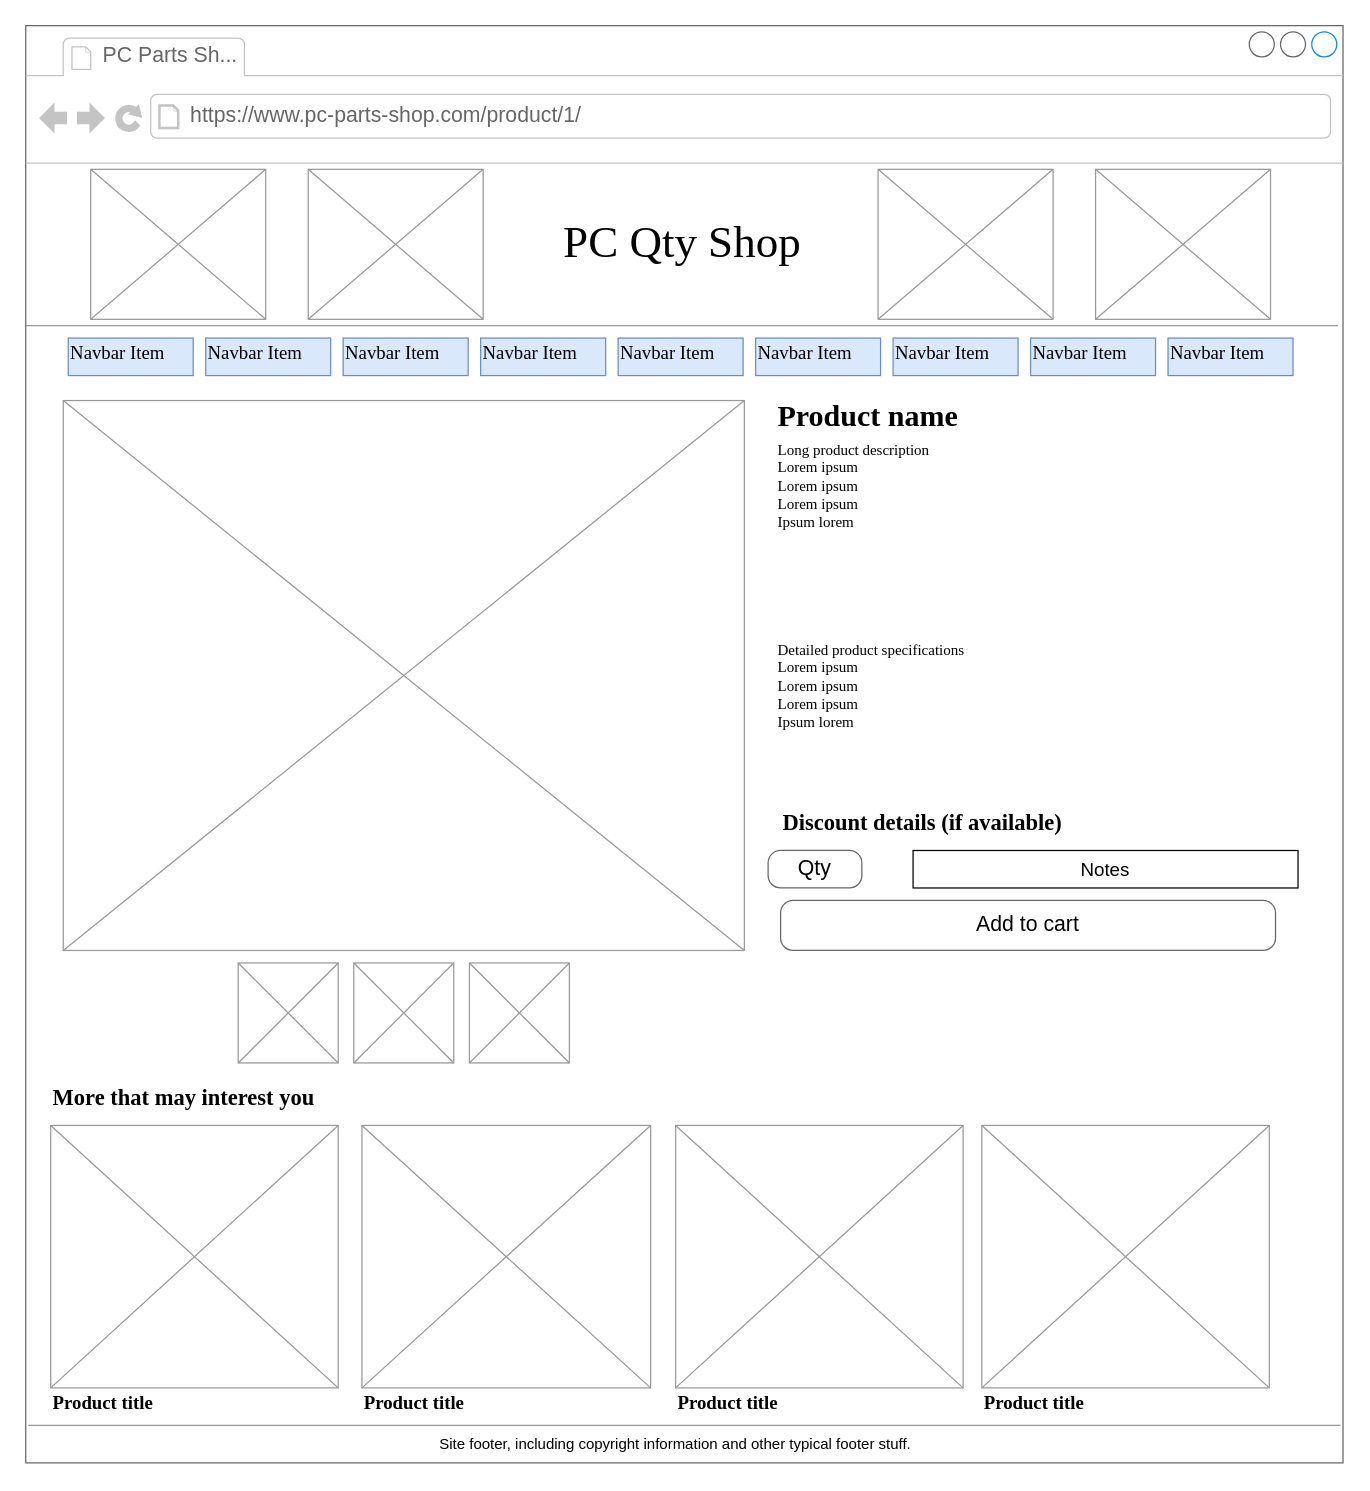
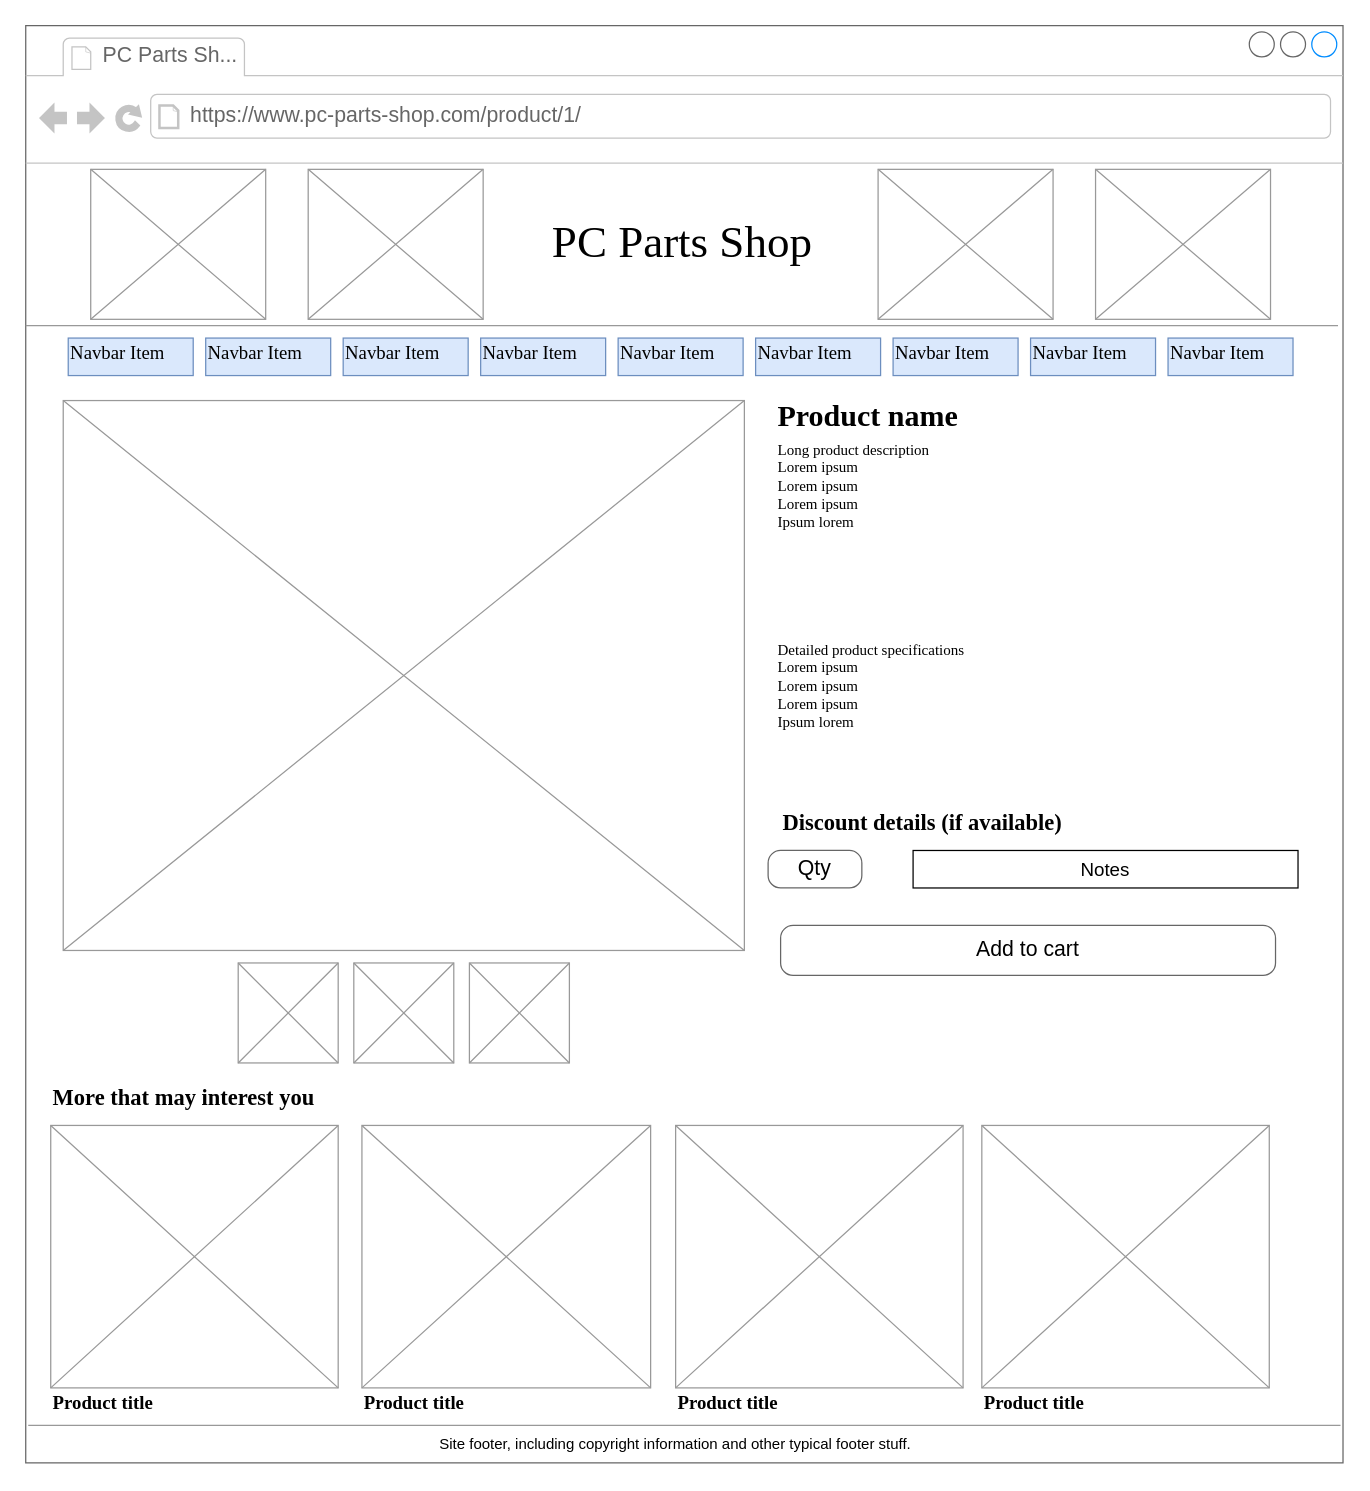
node "PC Qty Shop": label "PC Qty Shop" -> "PC Parts Shop"
node "Add to cart": moved (1028, 926) -> (1028, 951)
